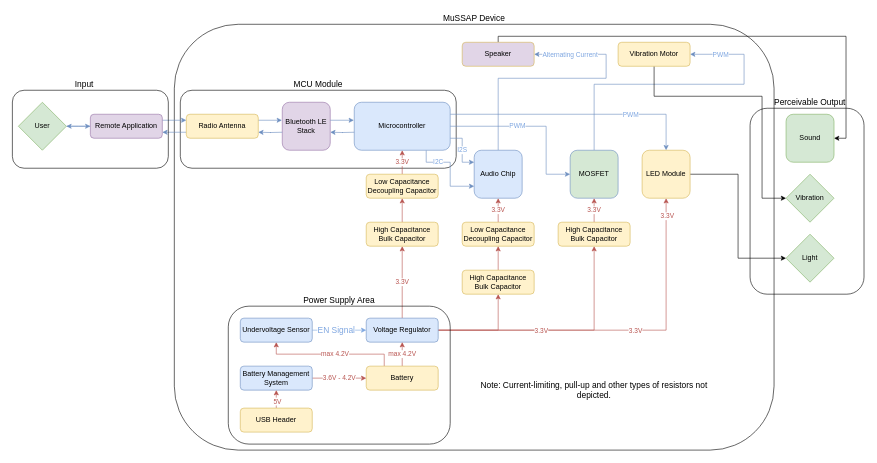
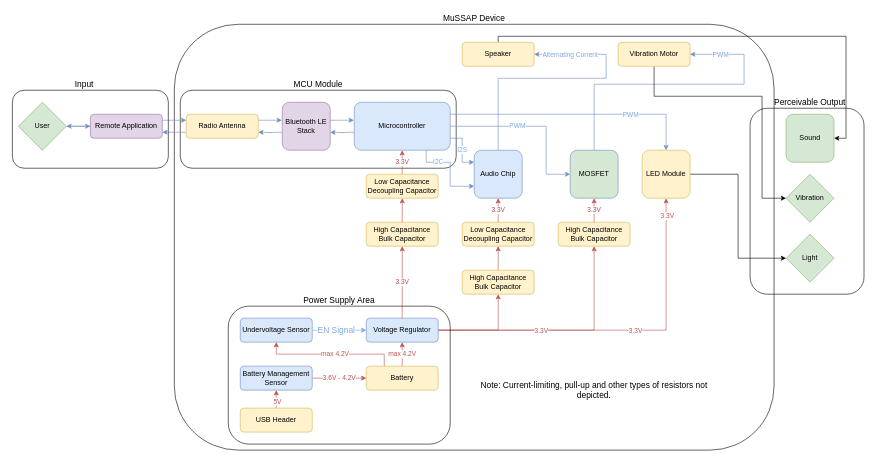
node "Speaker": fillcolor #e1d5e7 -> #fff2cc
node "Battery Management System": label "Battery Management System" -> "Battery Management Sensor"
